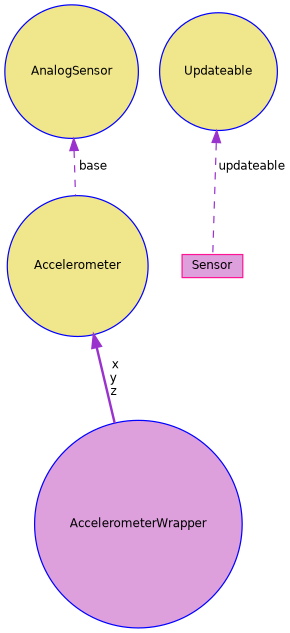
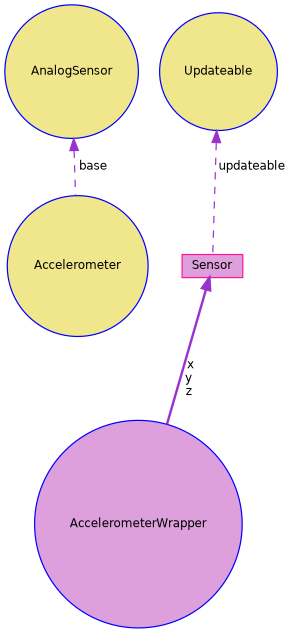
edge "AccelerometerWrapper" -> "Accelerometer": now "AccelerometerWrapper" -> "Sensor"
